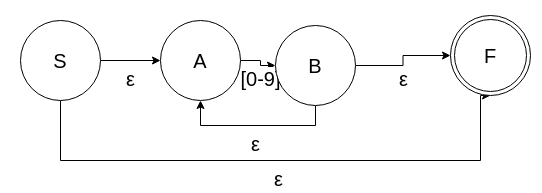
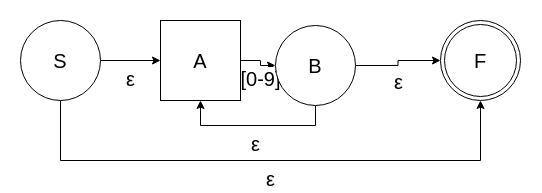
node "F": moved (491, 56) -> (481, 61)
node "A": shape ellipse -> rectangle
